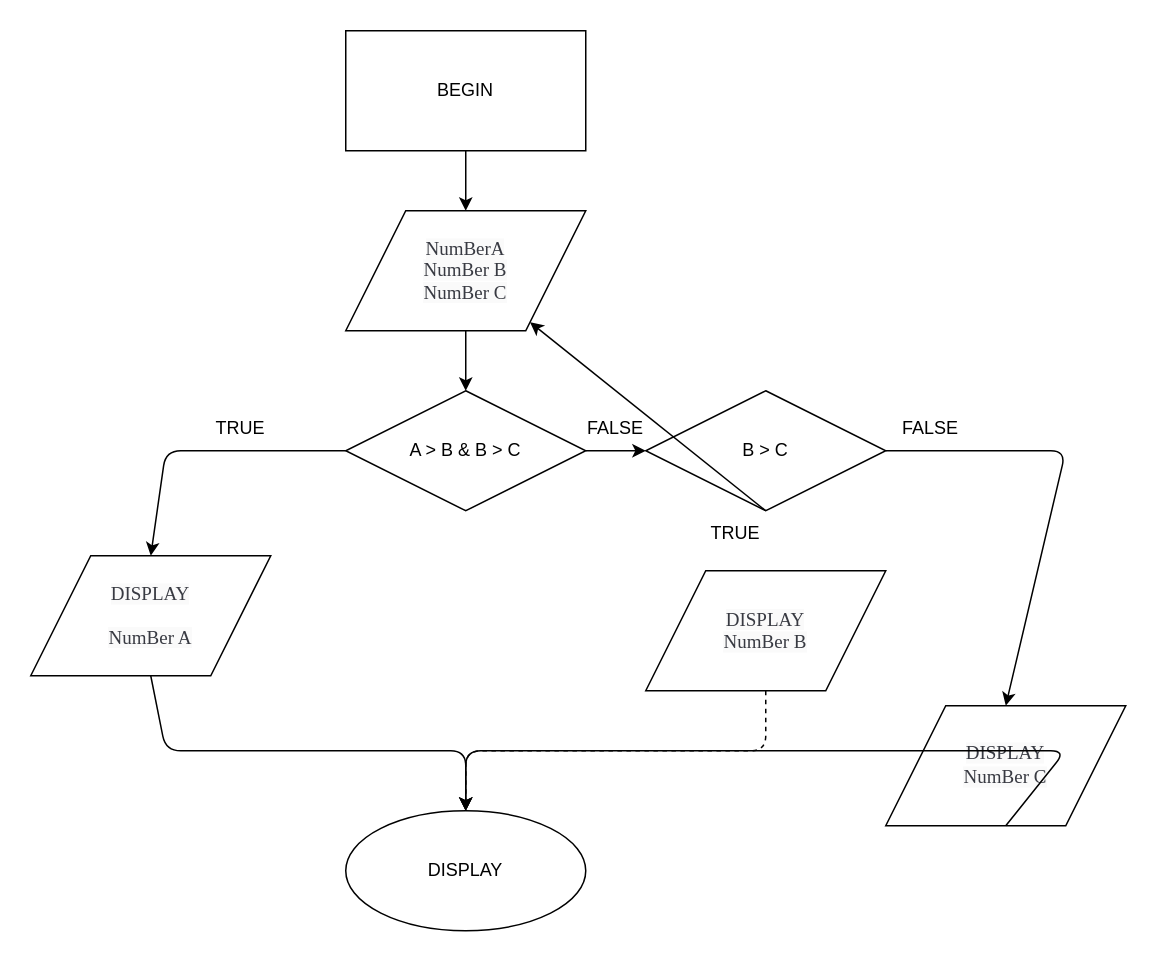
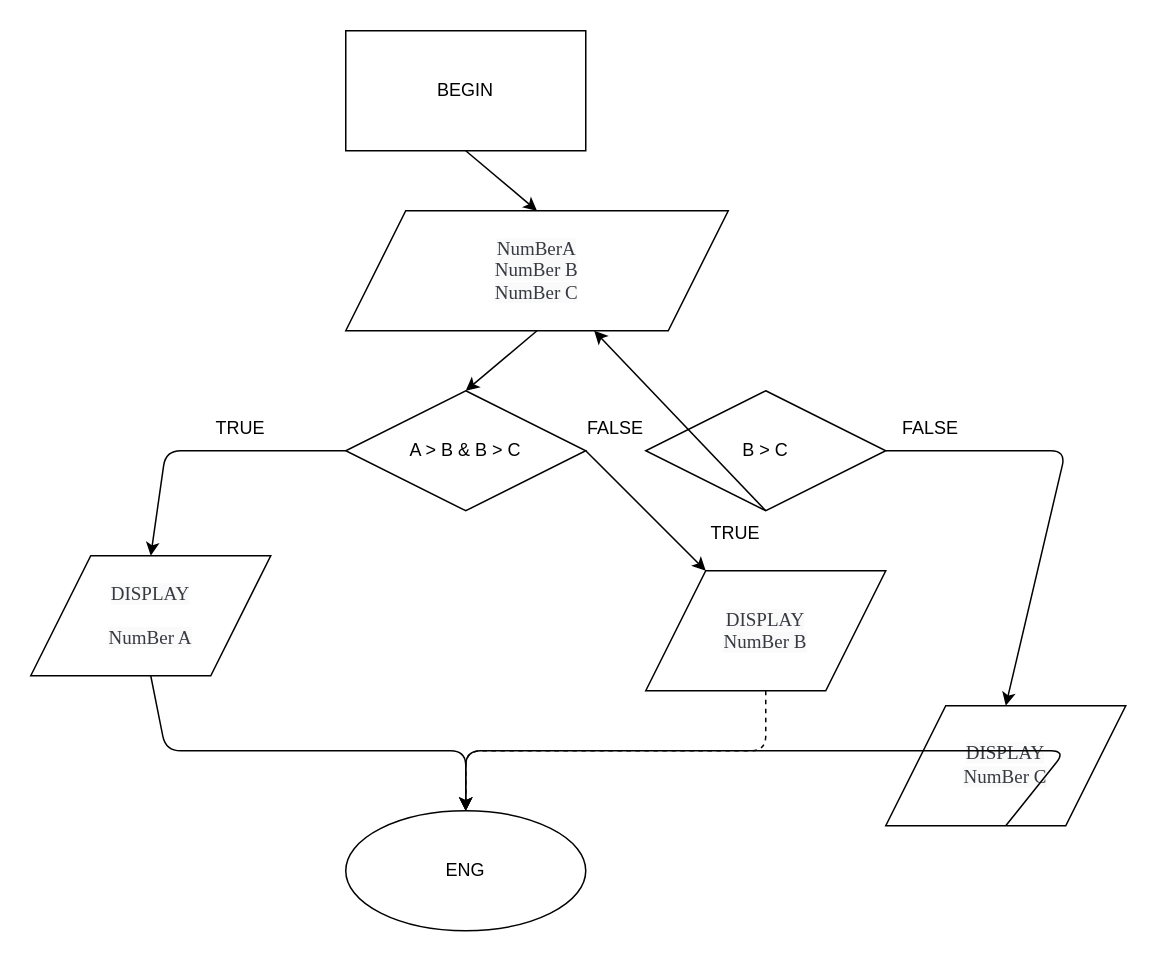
node "NumBerA NumBer B NumBer C": size 240x120 -> 383x120
edge "A > B & B > C" -> "B > C": now "A > B & B > C" -> "DISPLAY NumBer B"
node "DISPLAY": label "DISPLAY" -> "ENG"
